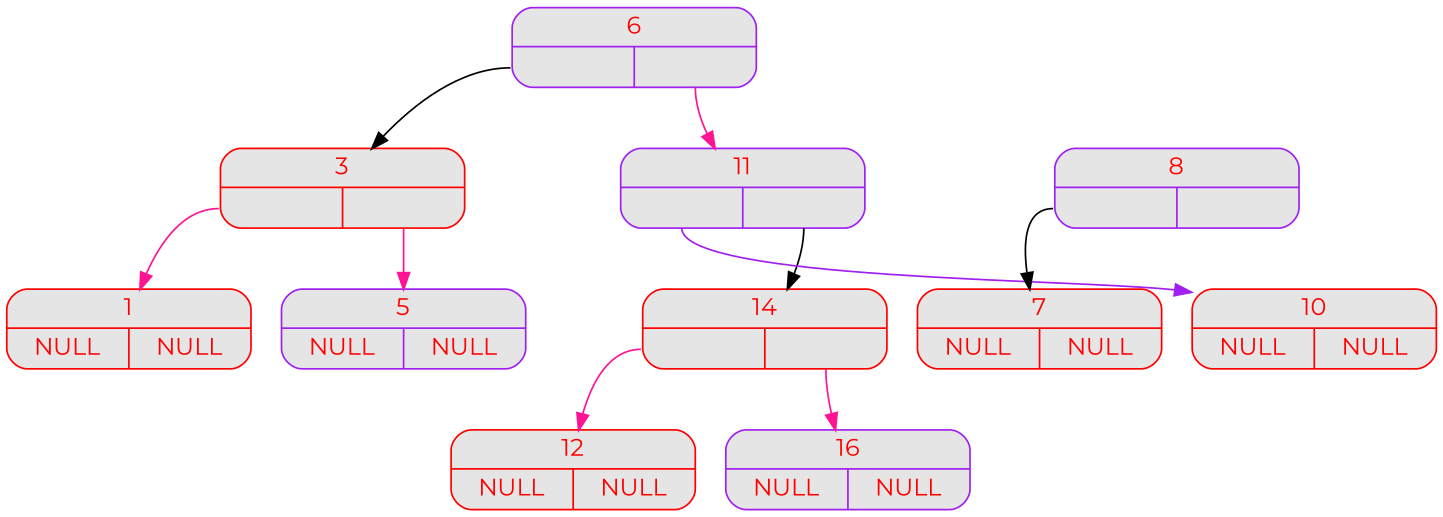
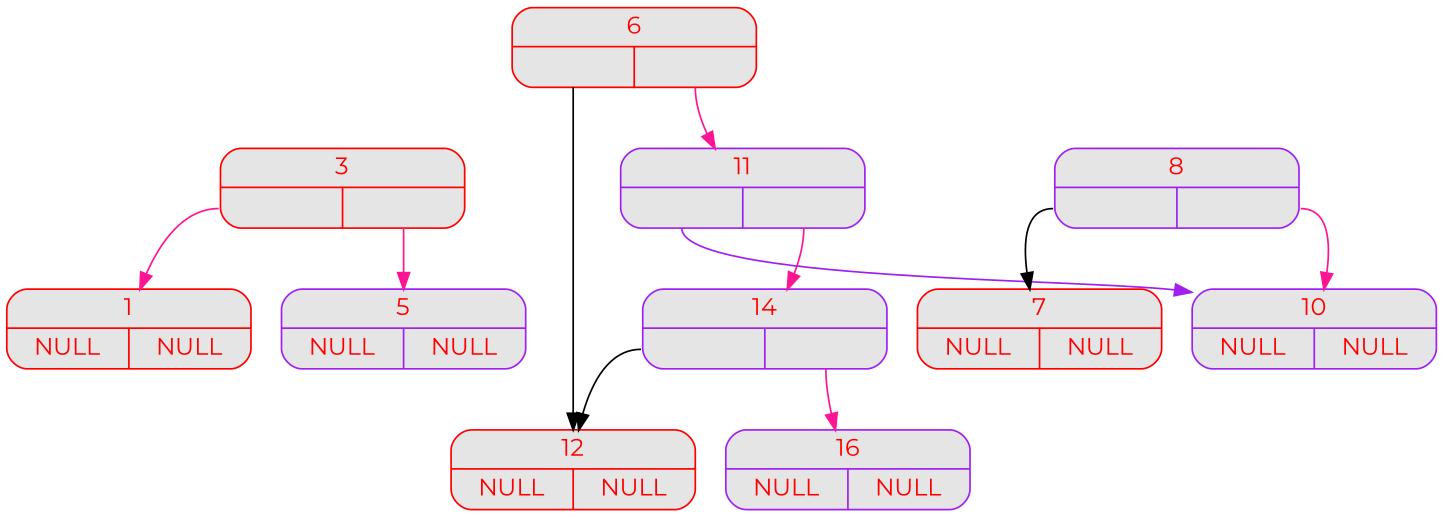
node "6": color purple -> red
edge "6" -> "3": now "6" -> "12"
edge "8" -> "10": added
edge "11" -> "14": color black -> deeppink
node "14": color red -> purple
node "10": color red -> purple
edge "14" -> "12": color deeppink -> black
